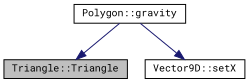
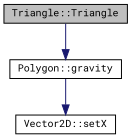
edge "Polygon::gravity" -> "Triangle::Triangle": reversed
node "Vector9D::setX": label "Vector9D::setX" -> "Vector2D::setX"
